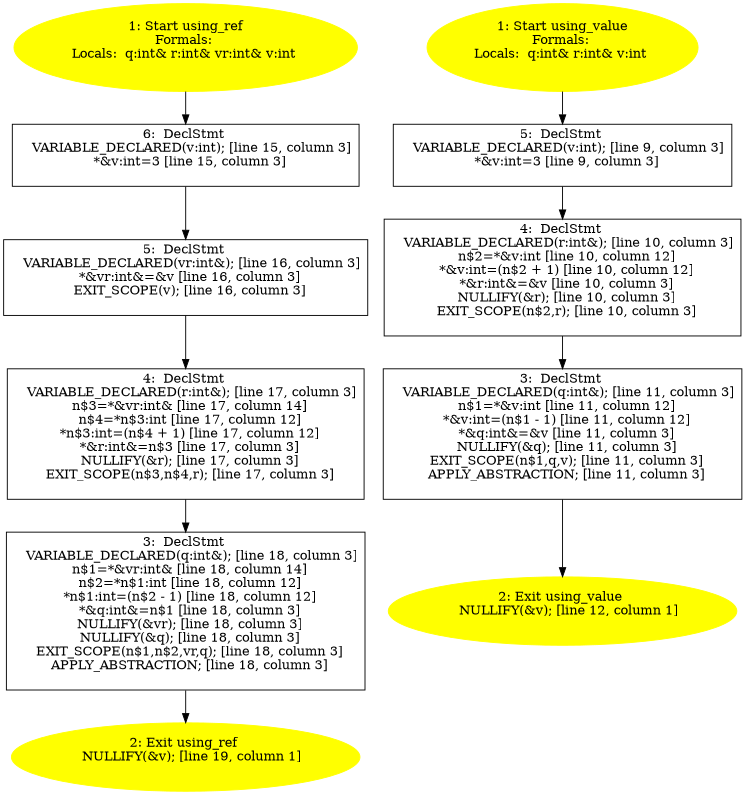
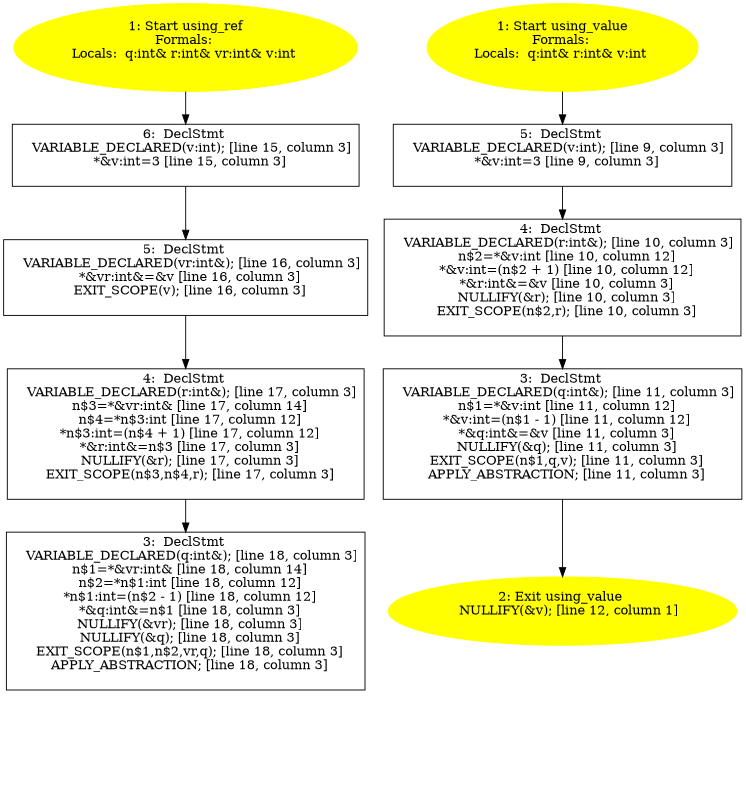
node "2: Exit using_ref NULLIFY(&v); [line 19, column 1]": removed
